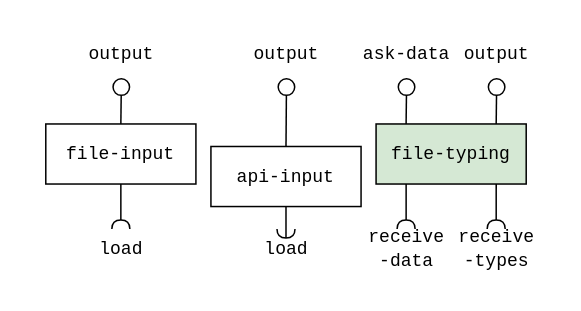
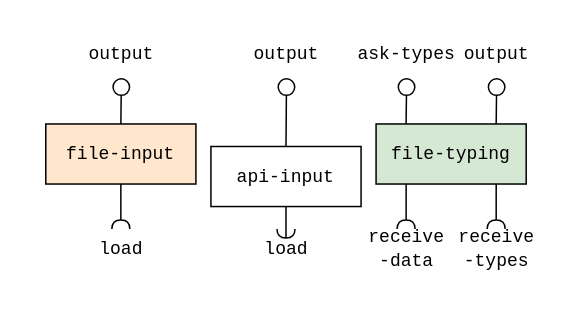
node "ask-data": label "ask-data" -> "ask-types"
node "file-input": fillcolor #ffffff -> #ffe6cc
